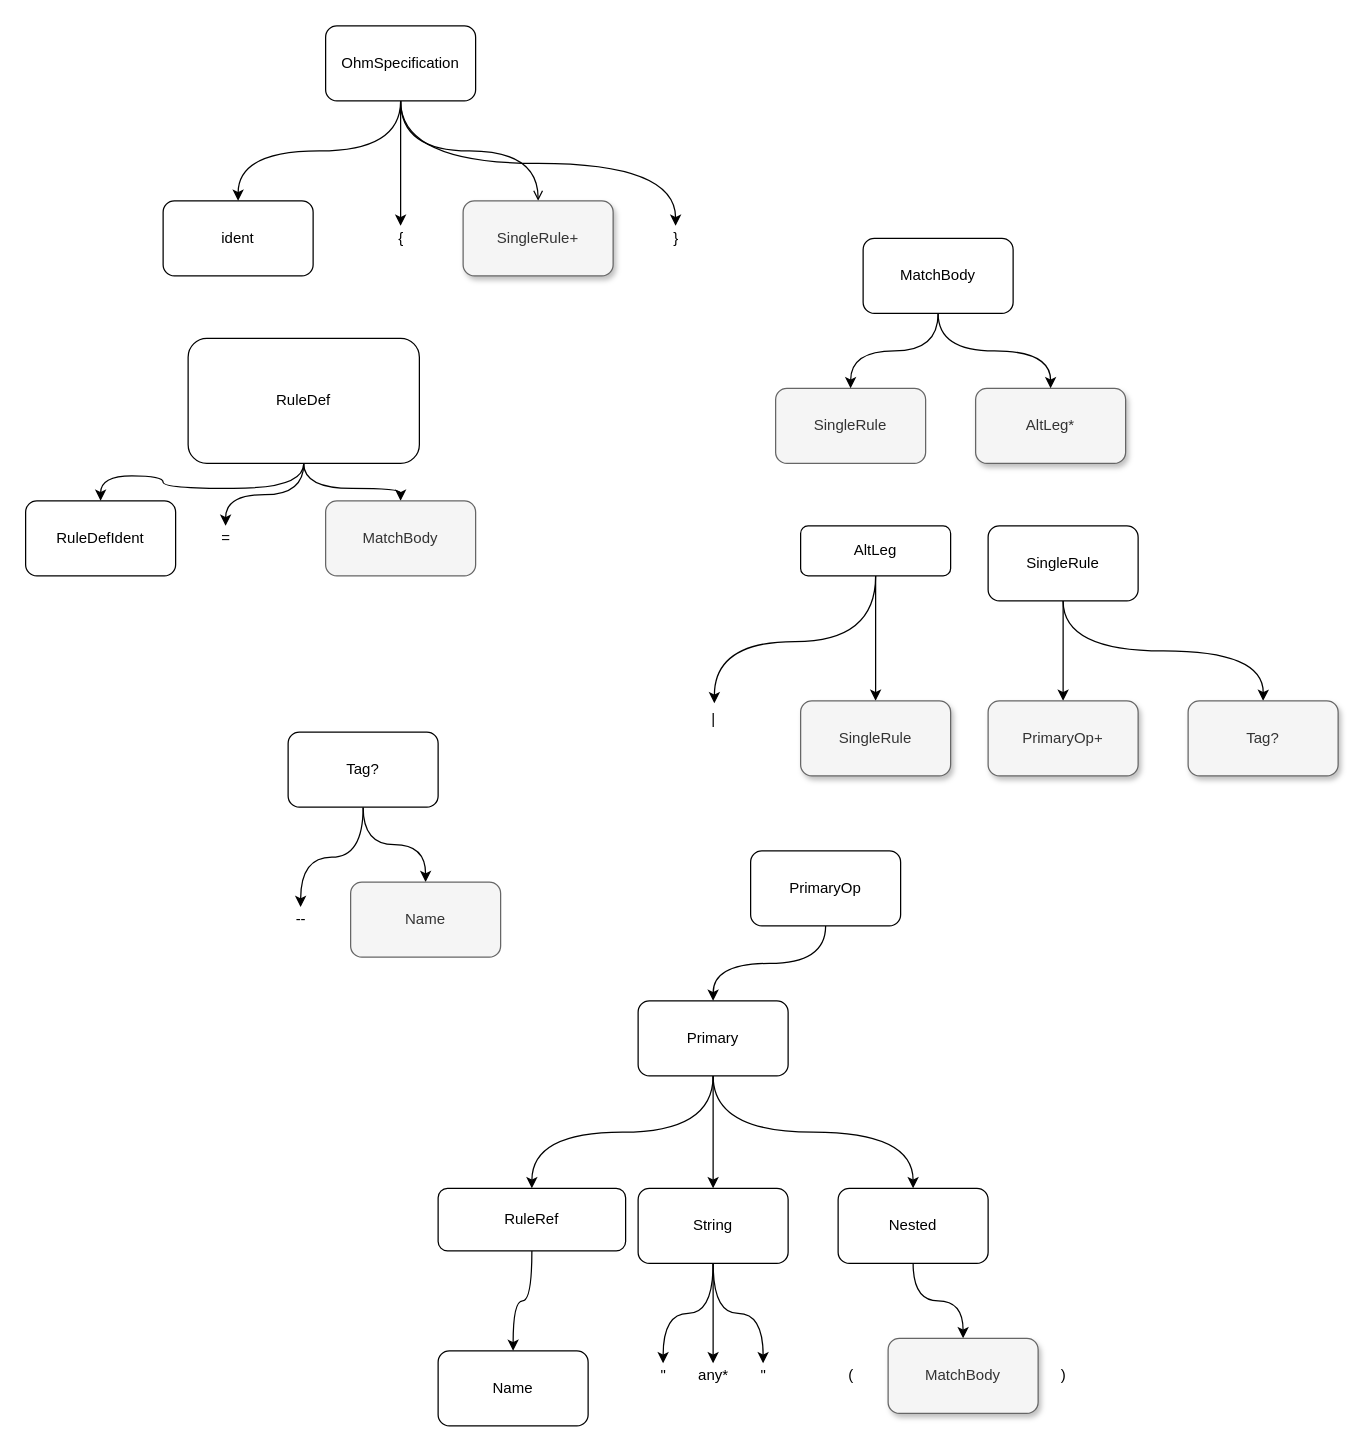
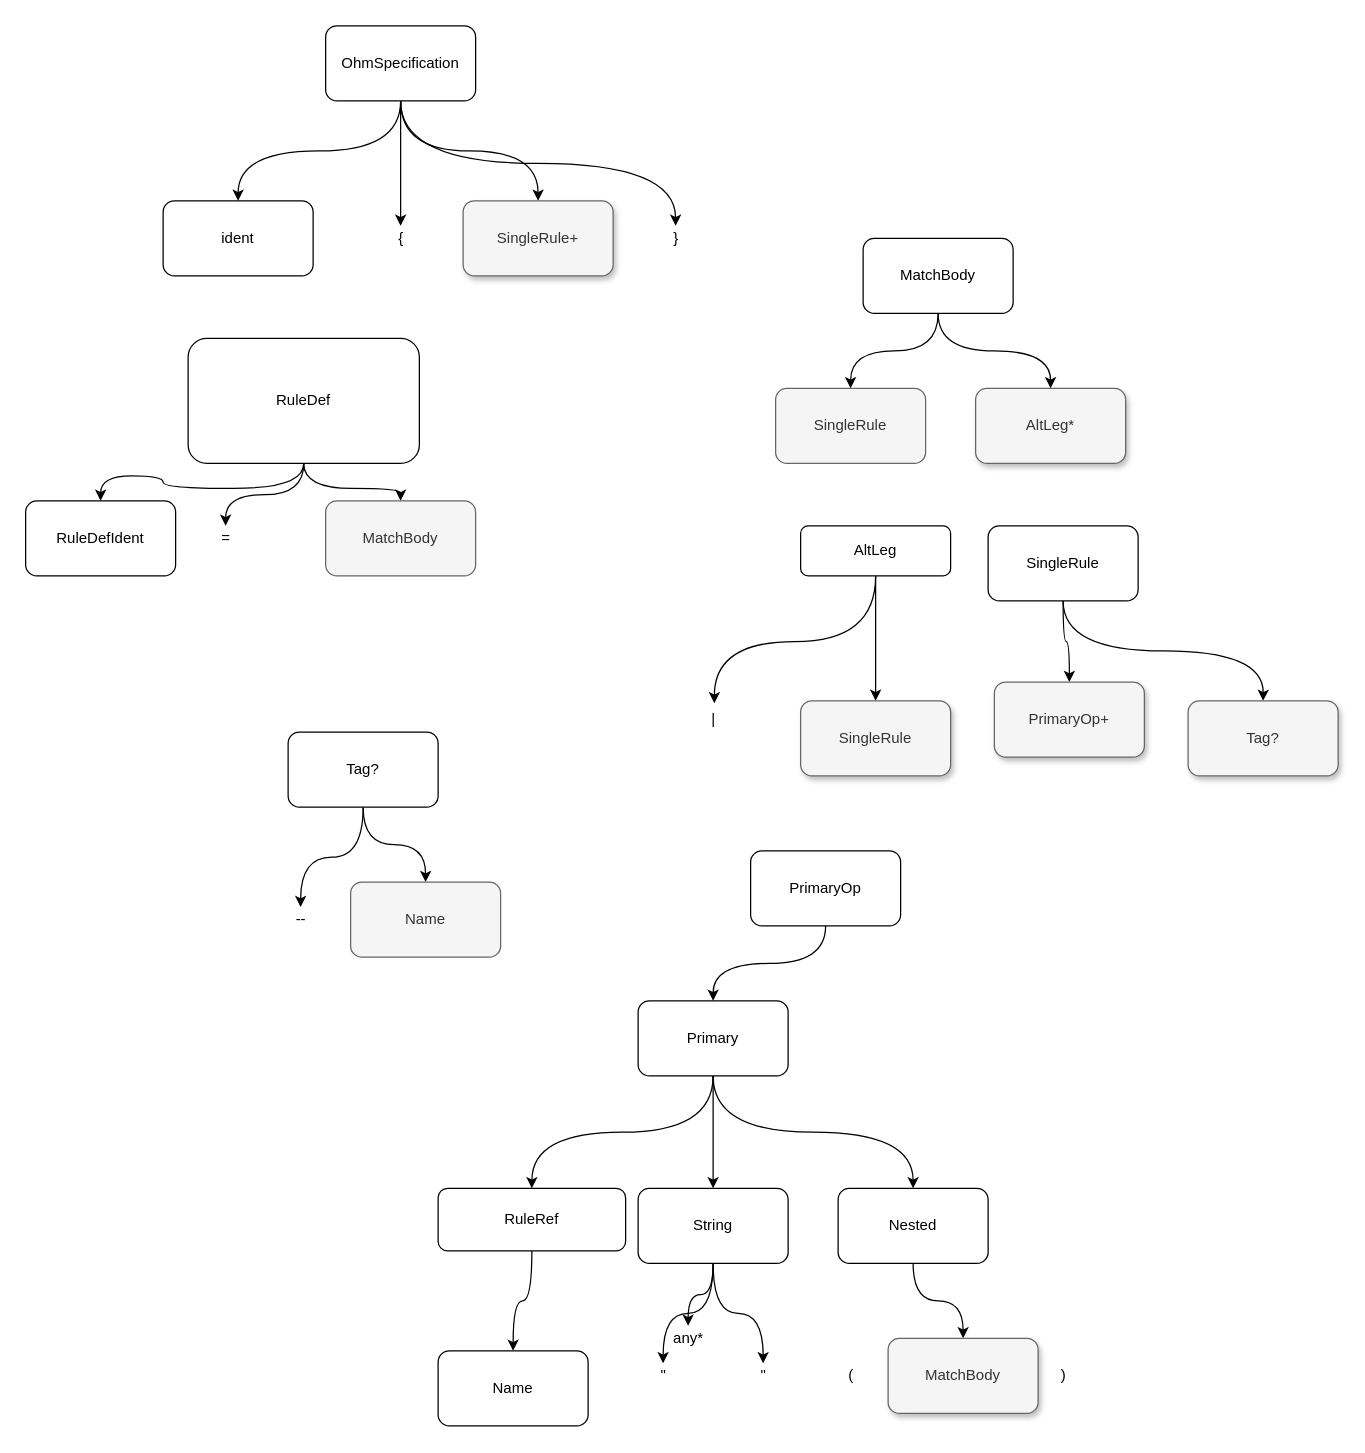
edge "OhmSpecification" -> "SingleRule+": arrowhead open -> classic
node "PrimaryOp+": moved (1063, 738) -> (1069, 719)
node "any*": moved (713, 1376) -> (688, 1338)
